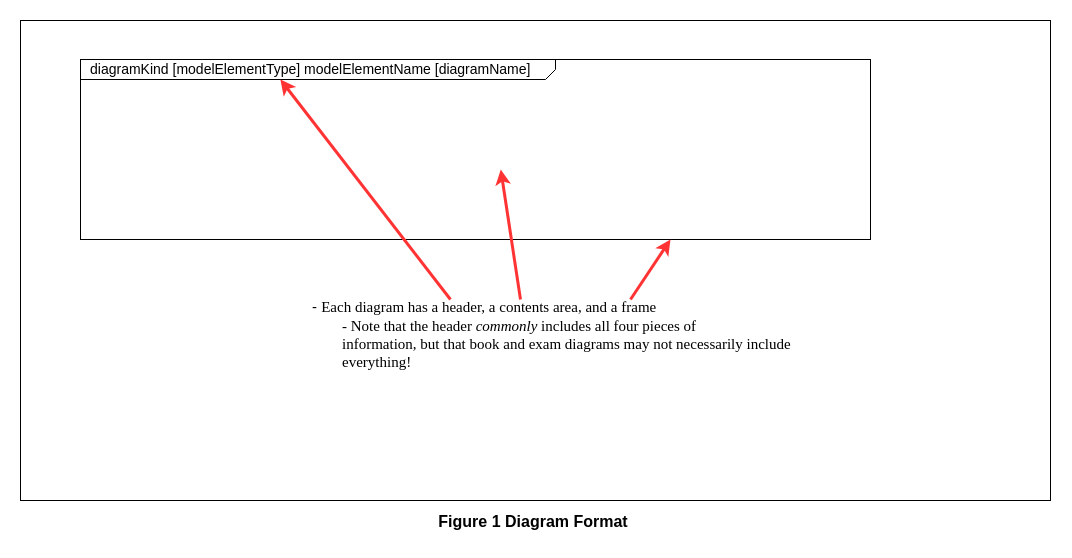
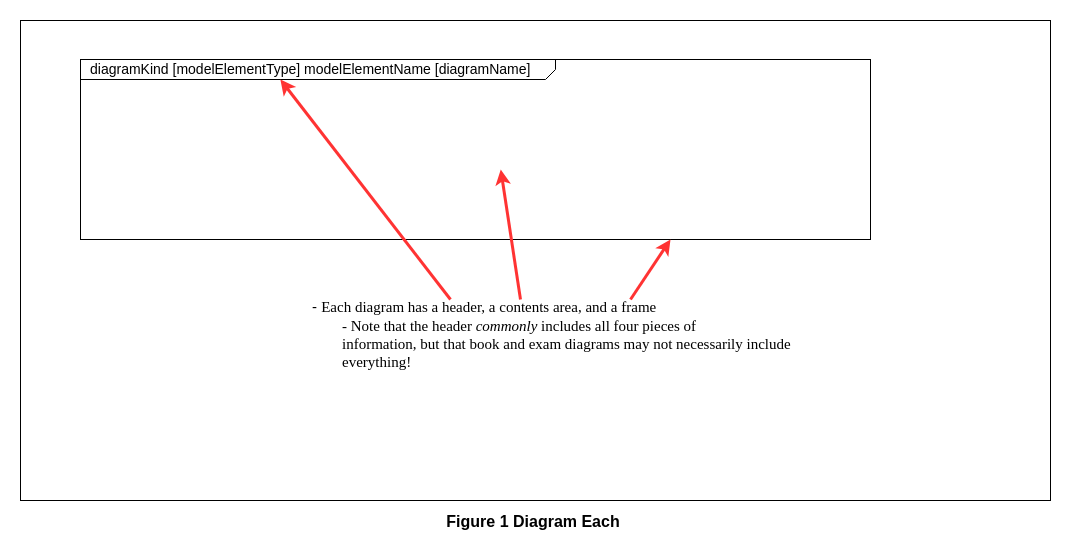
node "Figure 1 Diagram Format": label "Figure 1 Diagram Format" -> "Figure 1 Diagram Each"
